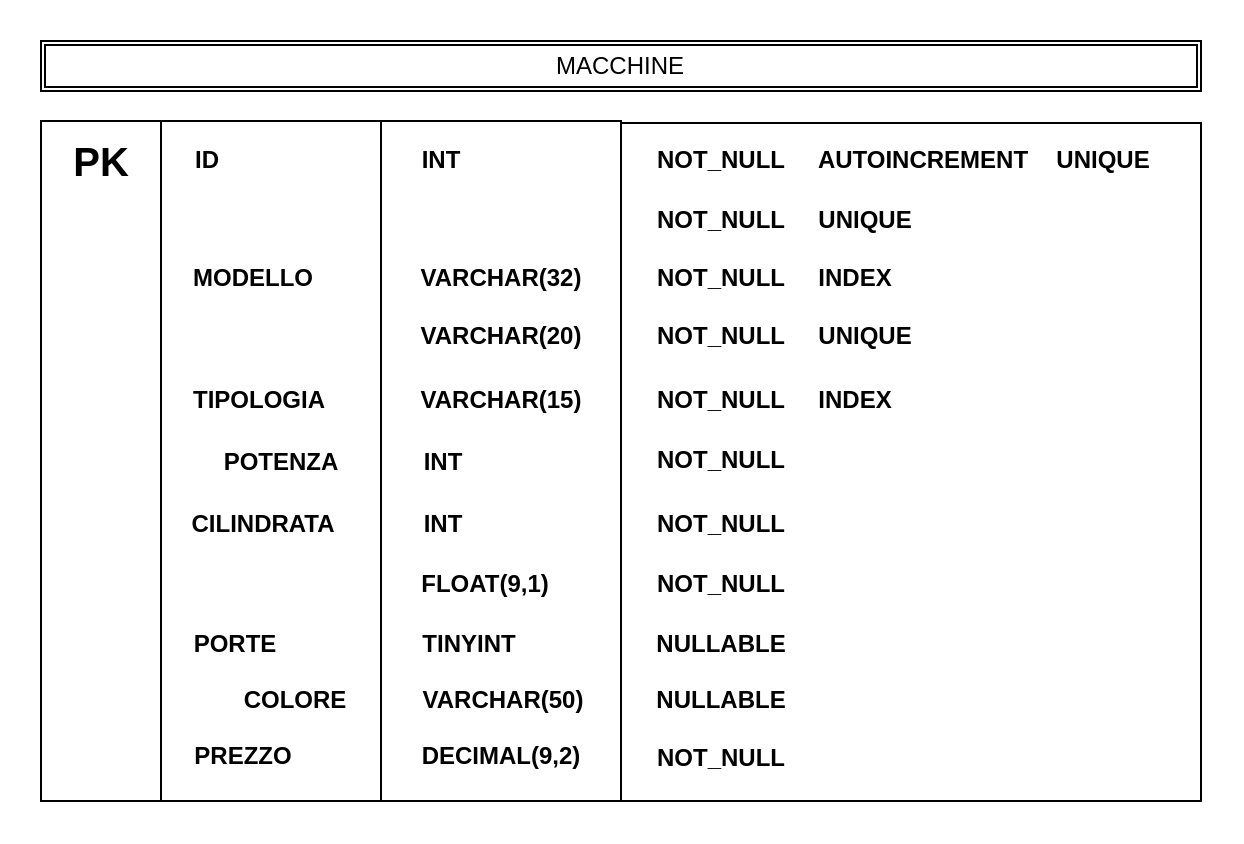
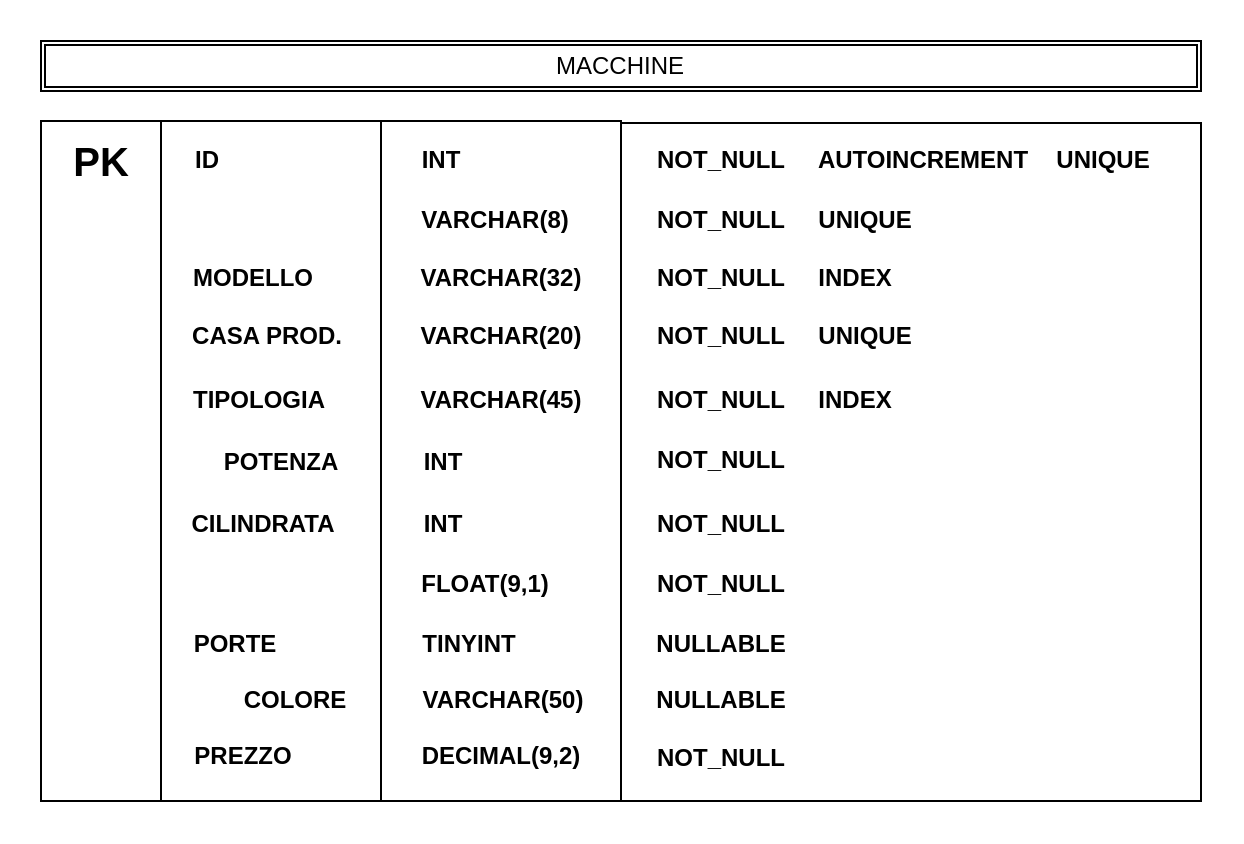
node "VARCHAR(8)": added
node "CASA PROD.": added
node "VARCHAR(15)": label "VARCHAR(15)" -> "VARCHAR(45)"
